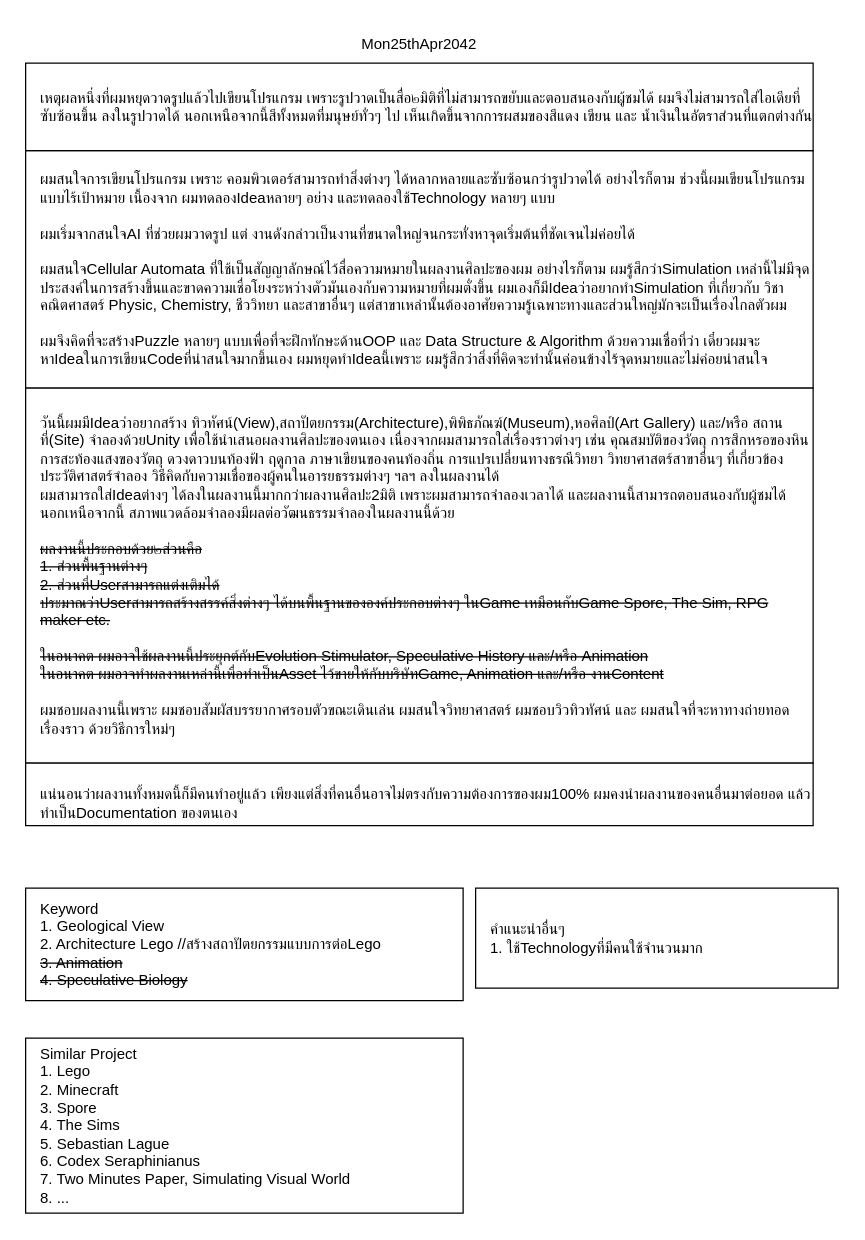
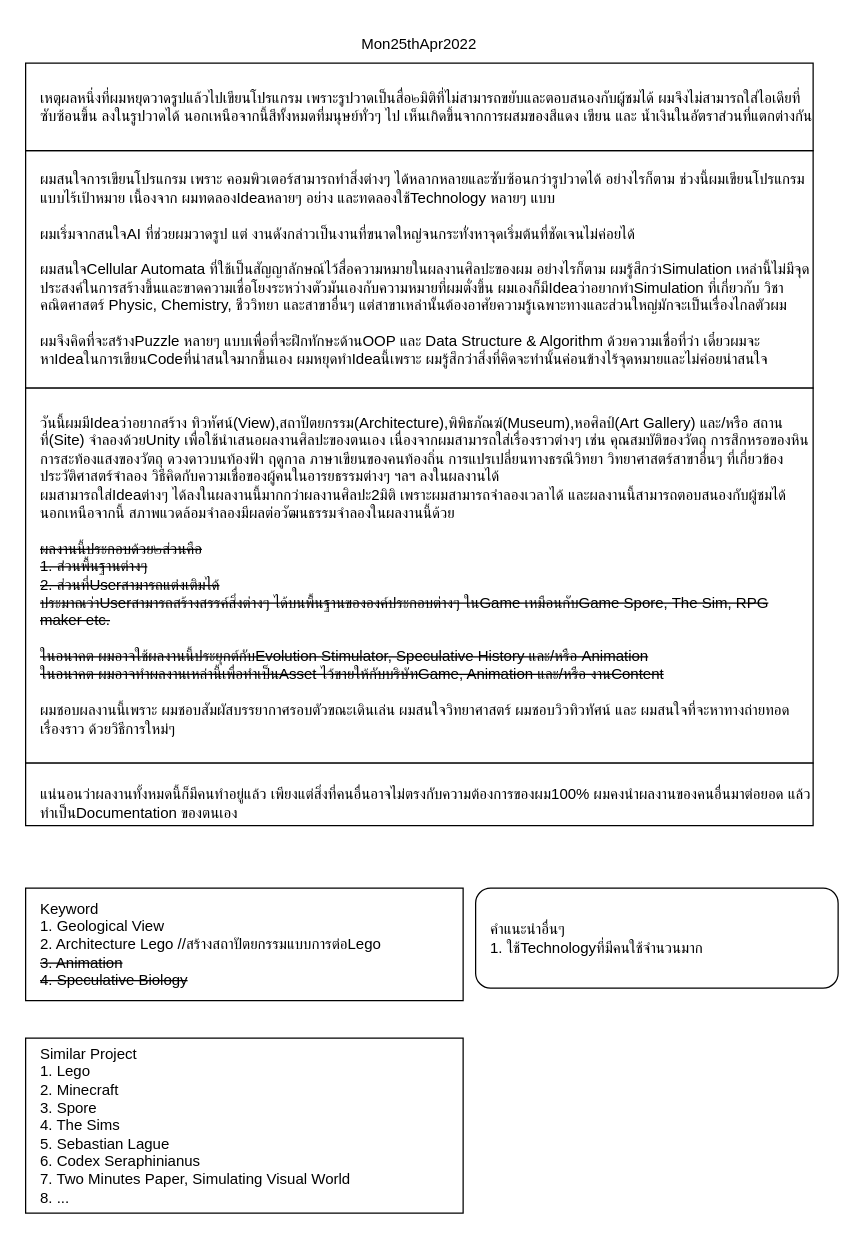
node "Mon25thApr2042": label "Mon25thApr2042" -> "Mon25thApr2022"
node "คำแนะนำอื่นๆ 1. ใช้Technologyที่มีคนใช้จำนวนมาก": shape rectangle -> rounded rectangle
